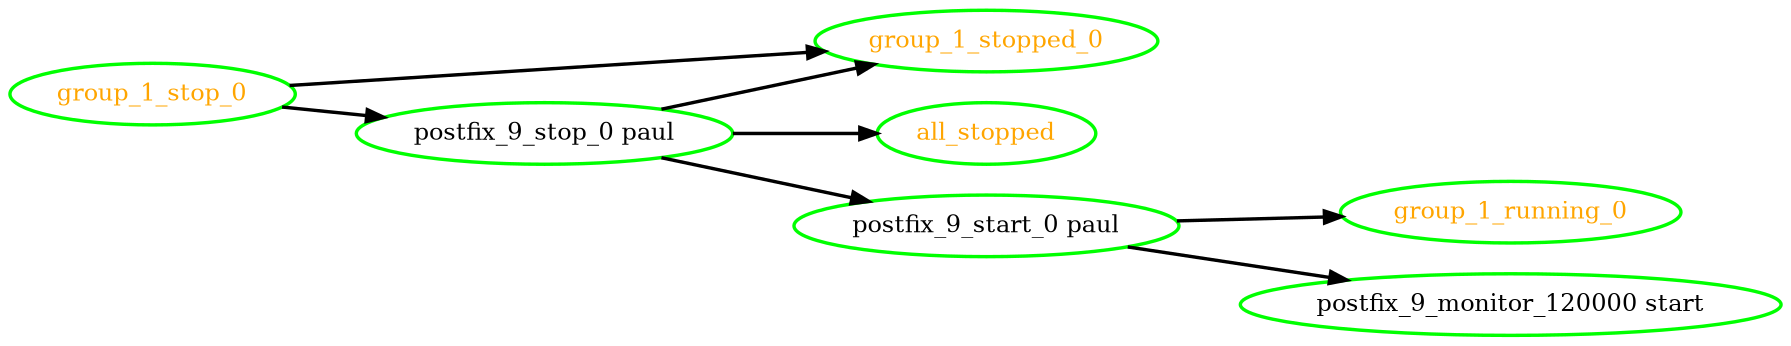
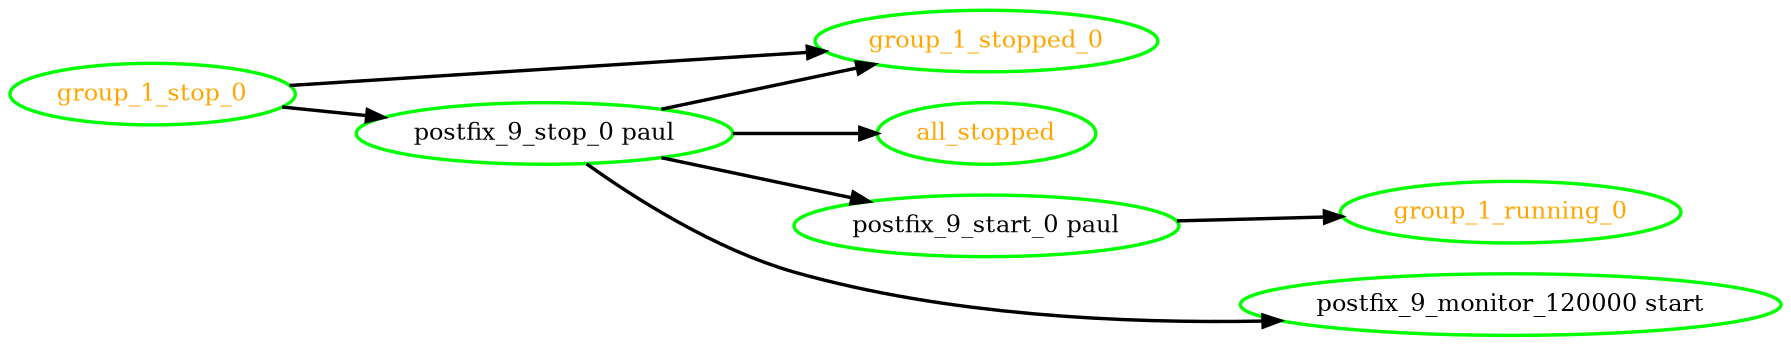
edge "postfix_9_start_0 paul" -> "postfix_9_monitor_120000 start": now "postfix_9_stop_0 paul" -> "postfix_9_monitor_120000 start"
